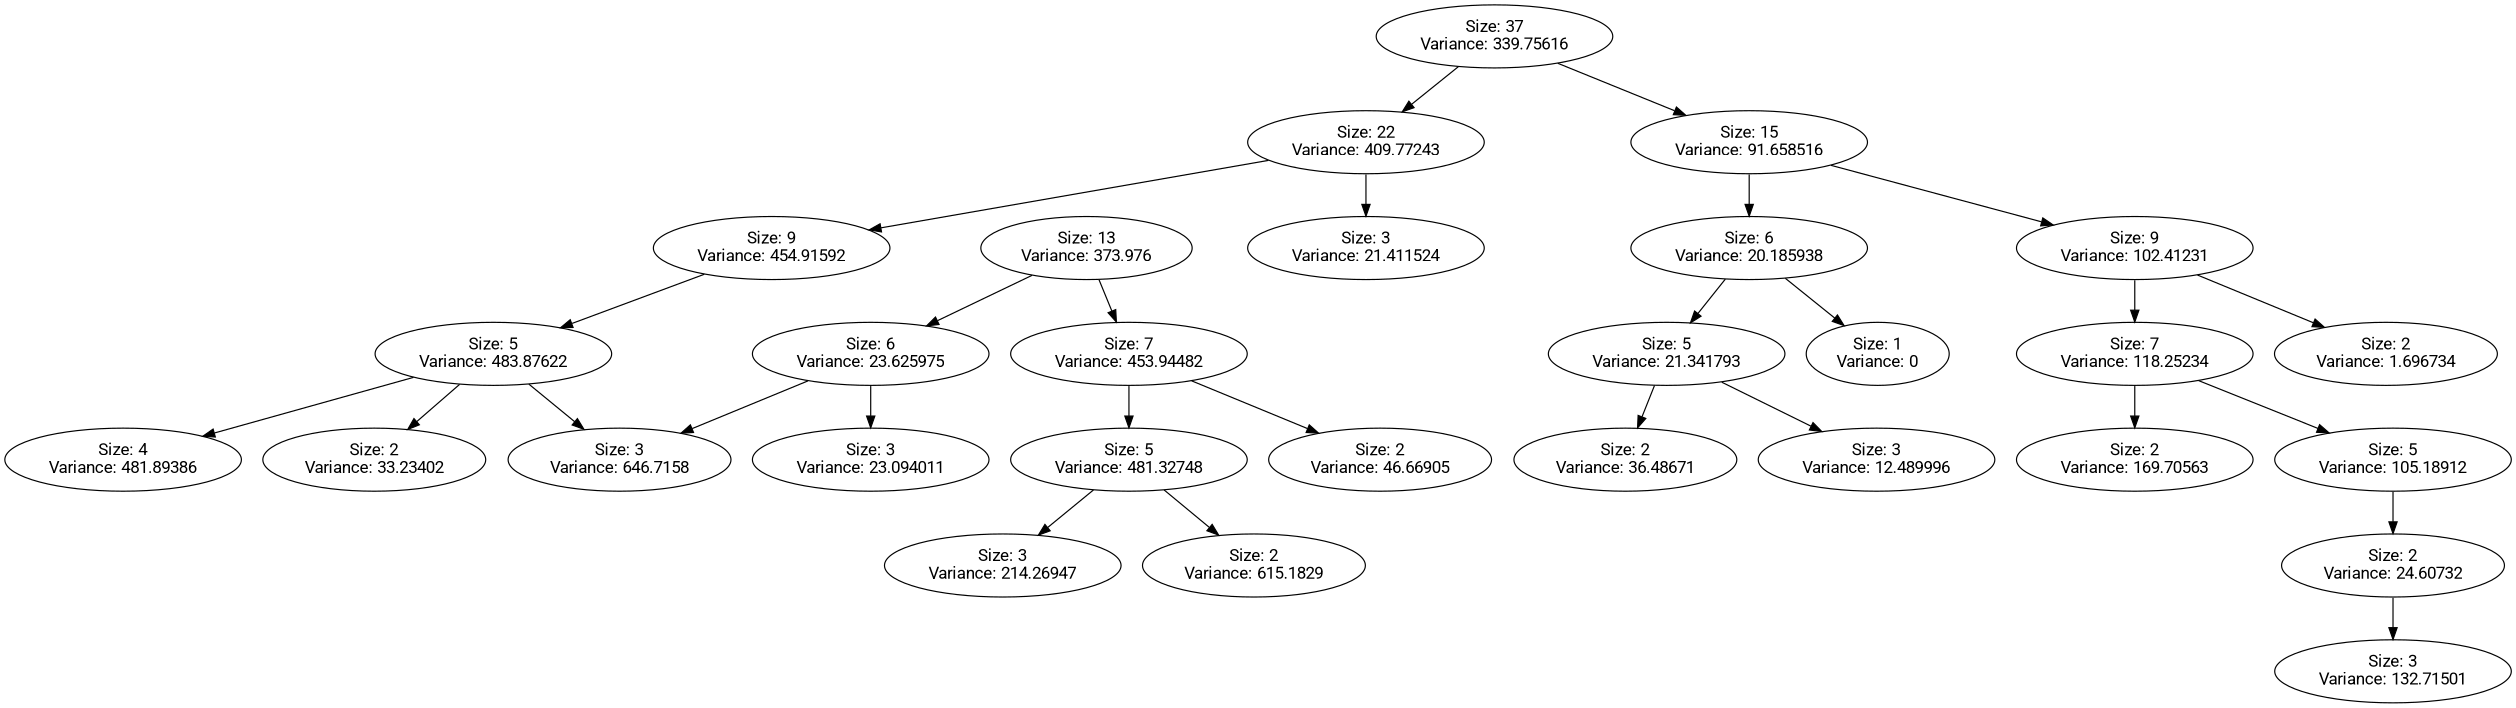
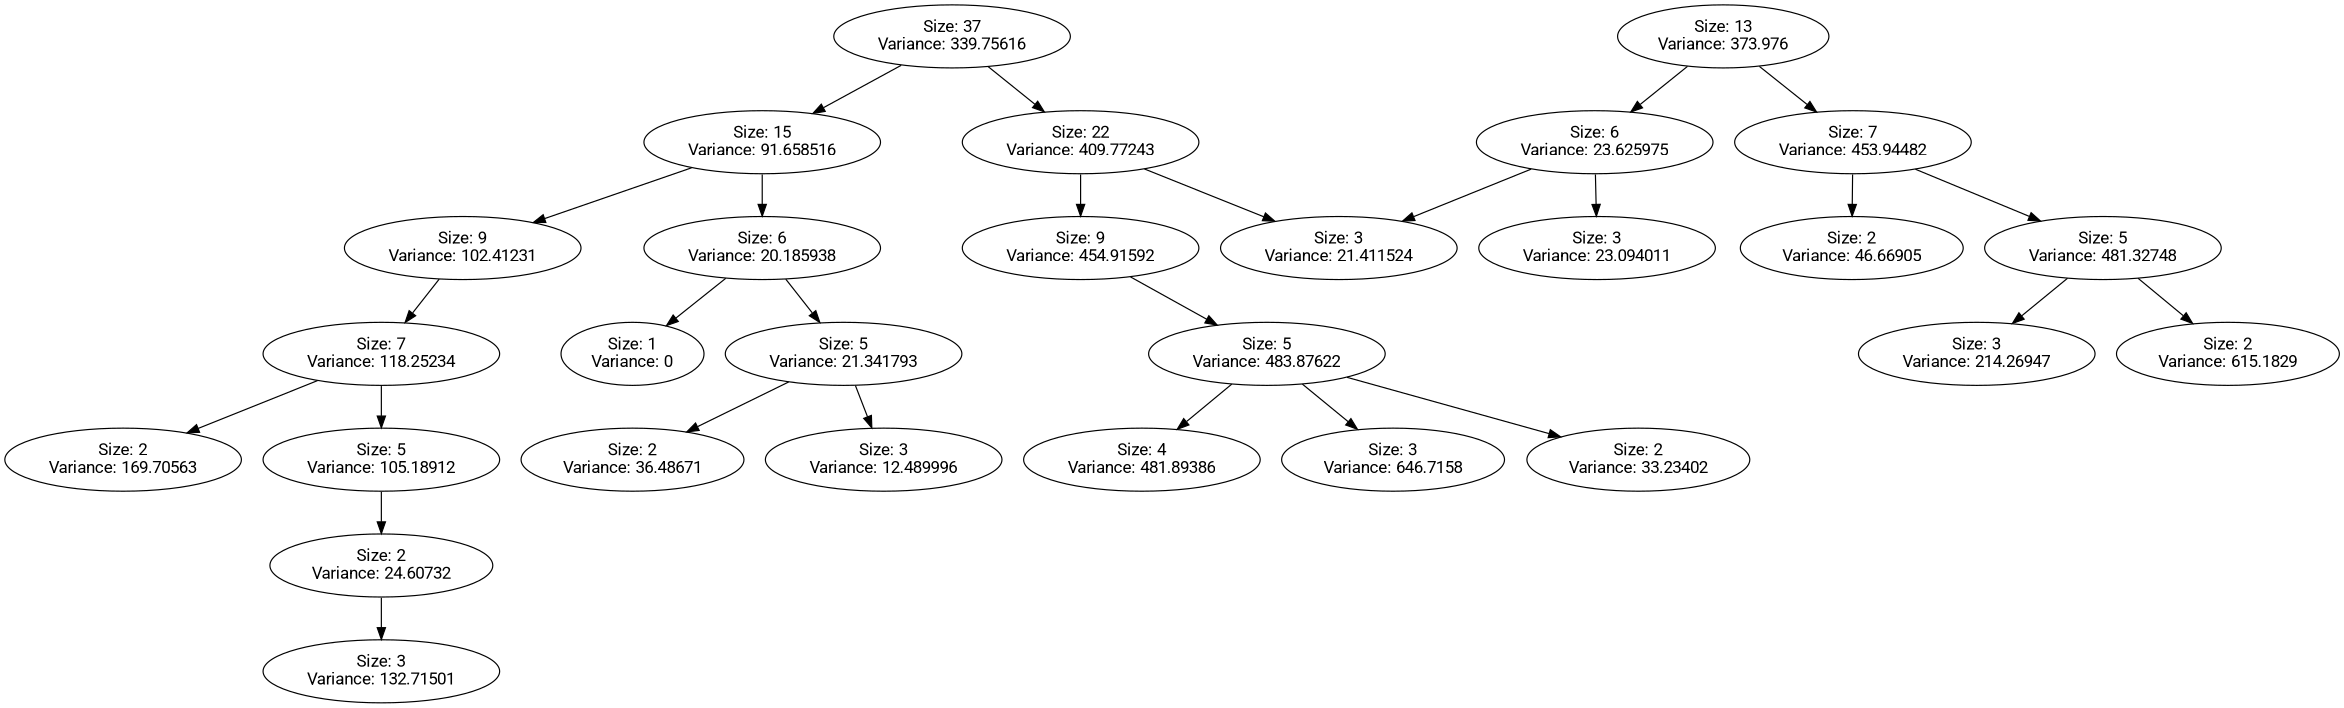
node "Size: 2 Variance: 1.696734": removed
edge "Size: 6 Variance: 23.625975" -> "Size: 3 Variance: 646.7158": now "Size: 6 Variance: 23.625975" -> "Size: 3 Variance: 21.411524"
